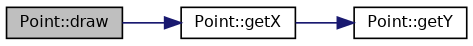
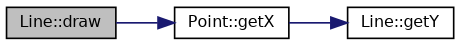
node "Point::draw": label "Point::draw" -> "Line::draw"
node "Point::getY": label "Point::getY" -> "Line::getY"
